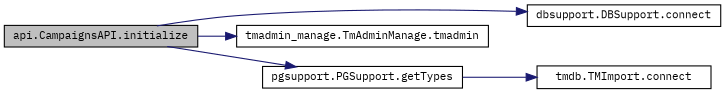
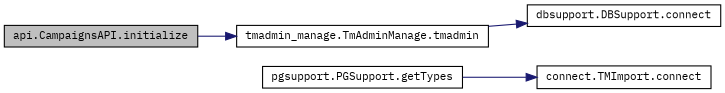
edge "api.CampaignsAPI.initialize" -> "dbsupport.DBSupport.connect": now "tmadmin_manage.TmAdminManage.tmadmin" -> "dbsupport.DBSupport.connect"
edge "api.CampaignsAPI.initialize" -> "pgsupport.PGSupport.getTypes": removed
node "tmdb.TMImport.connect": label "tmdb.TMImport.connect" -> "connect.TMImport.connect"
